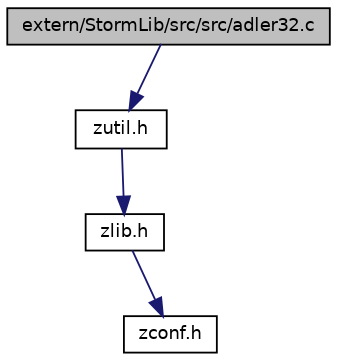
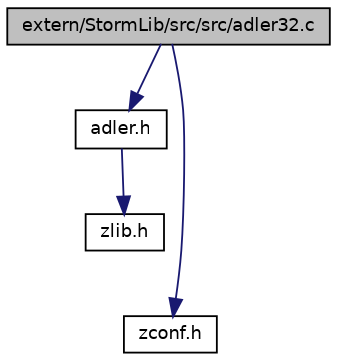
node "zutil.h": label "zutil.h" -> "adler.h"
edge "zlib.h" -> "zconf.h": now "extern/StormLib/src/src/adler32.c" -> "zconf.h"
